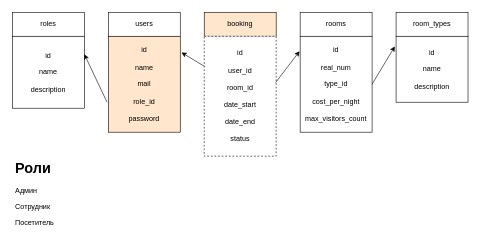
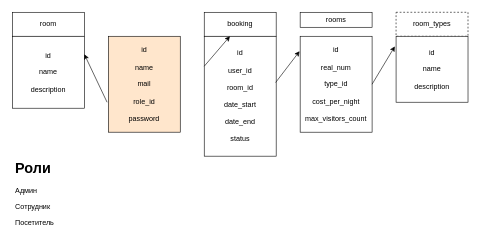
node "roles": label "roles" -> "room"
node "users": removed
node "booking": fillcolor #ffe6cc -> #ffffff
node "rooms": size 72x24 -> 72x15
node "room_types": style solid -> dashed
edge "id user_id room_id date_start date_end status" -> "id name mail role_id password": now "id user_id room_id date_start date_end status" -> "booking"
node "id user_id room_id date_start date_end status": style dashed -> solid
